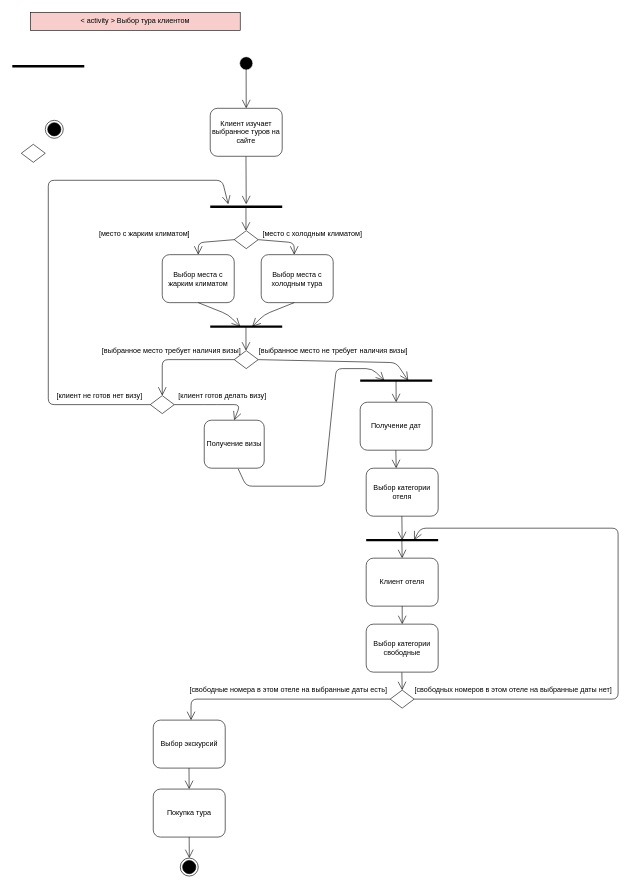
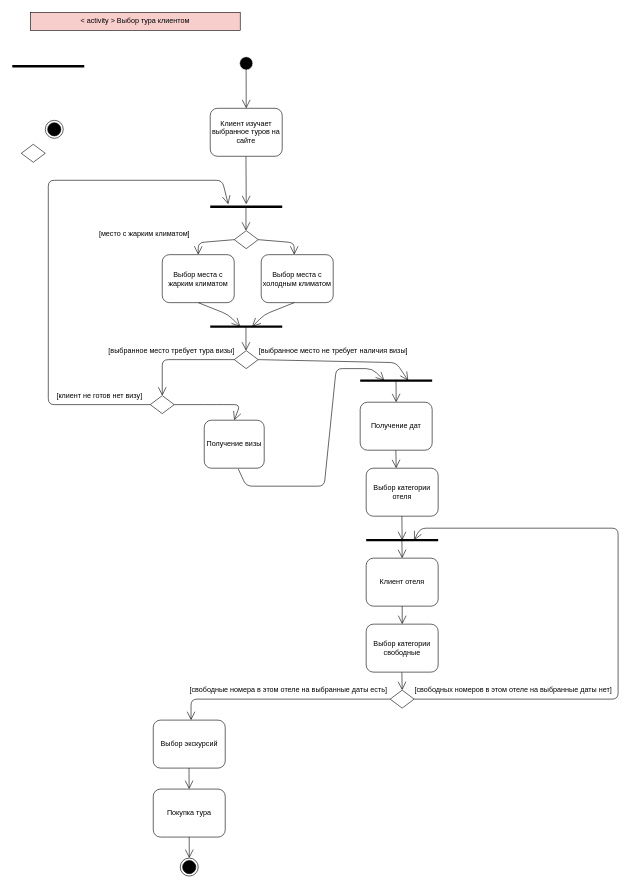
node "[место с холодным климатом]": removed
node "Выбор места с холодным тура": label "Выбор места с холодным тура" -> "Выбор места с холодным климатом"
node "[выбранное место требует наличия визы]": label "[выбранное место требует наличия визы]" -> "[выбранное место требует тура визы]"
node "[клиент готов делать визу]": removed
